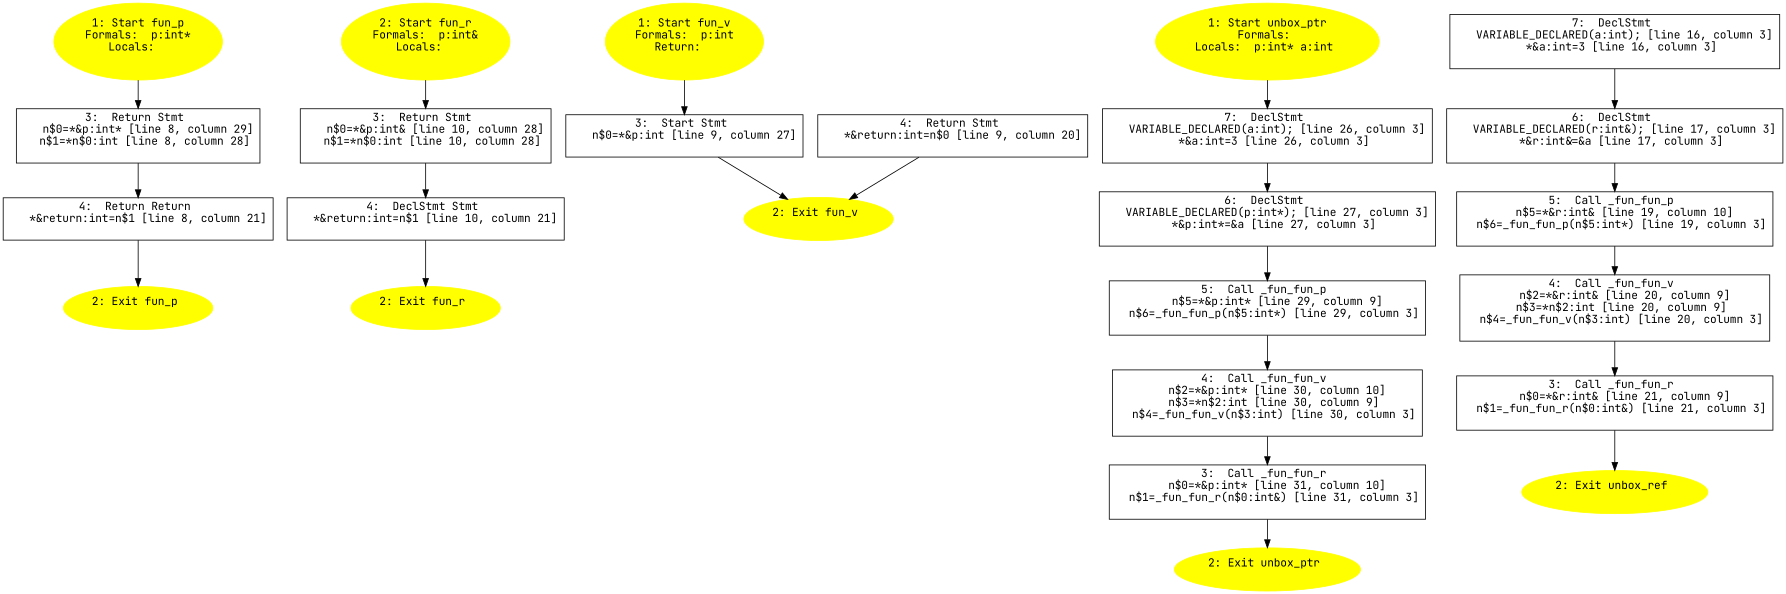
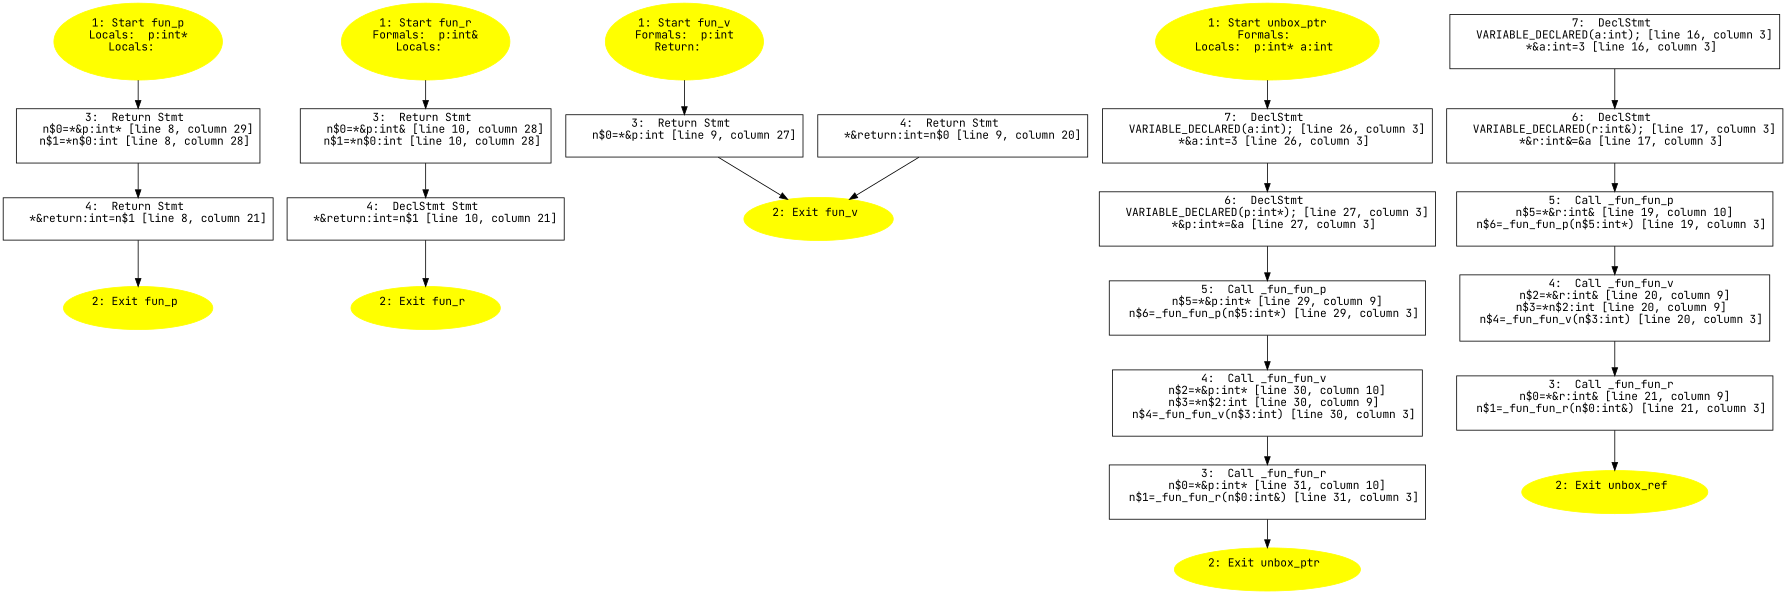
node "1: Start fun_p Formals:  p:int* Locals:": label "1: Start fun_p Formals:  p:int* Locals:" -> "1: Start fun_p Locals:  p:int* Locals:"
node "2: Start fun_r Formals:  p:int& Locals:": label "2: Start fun_r Formals:  p:int& Locals:" -> "1: Start fun_r Formals:  p:int& Locals:"
node "3:  Start Stmt n$0=*&p:int [line 9, column 27]": label "3:  Start Stmt n$0=*&p:int [line 9, column 27]" -> "3:  Return Stmt n$0=*&p:int [line 9, column 27]"
node "4:  Return Return *&return:int=n$1 [line 8, column 21]": label "4:  Return Return *&return:int=n$1 [line 8, column 21]" -> "4:  Return Stmt *&return:int=n$1 [line 8, column 21]"
